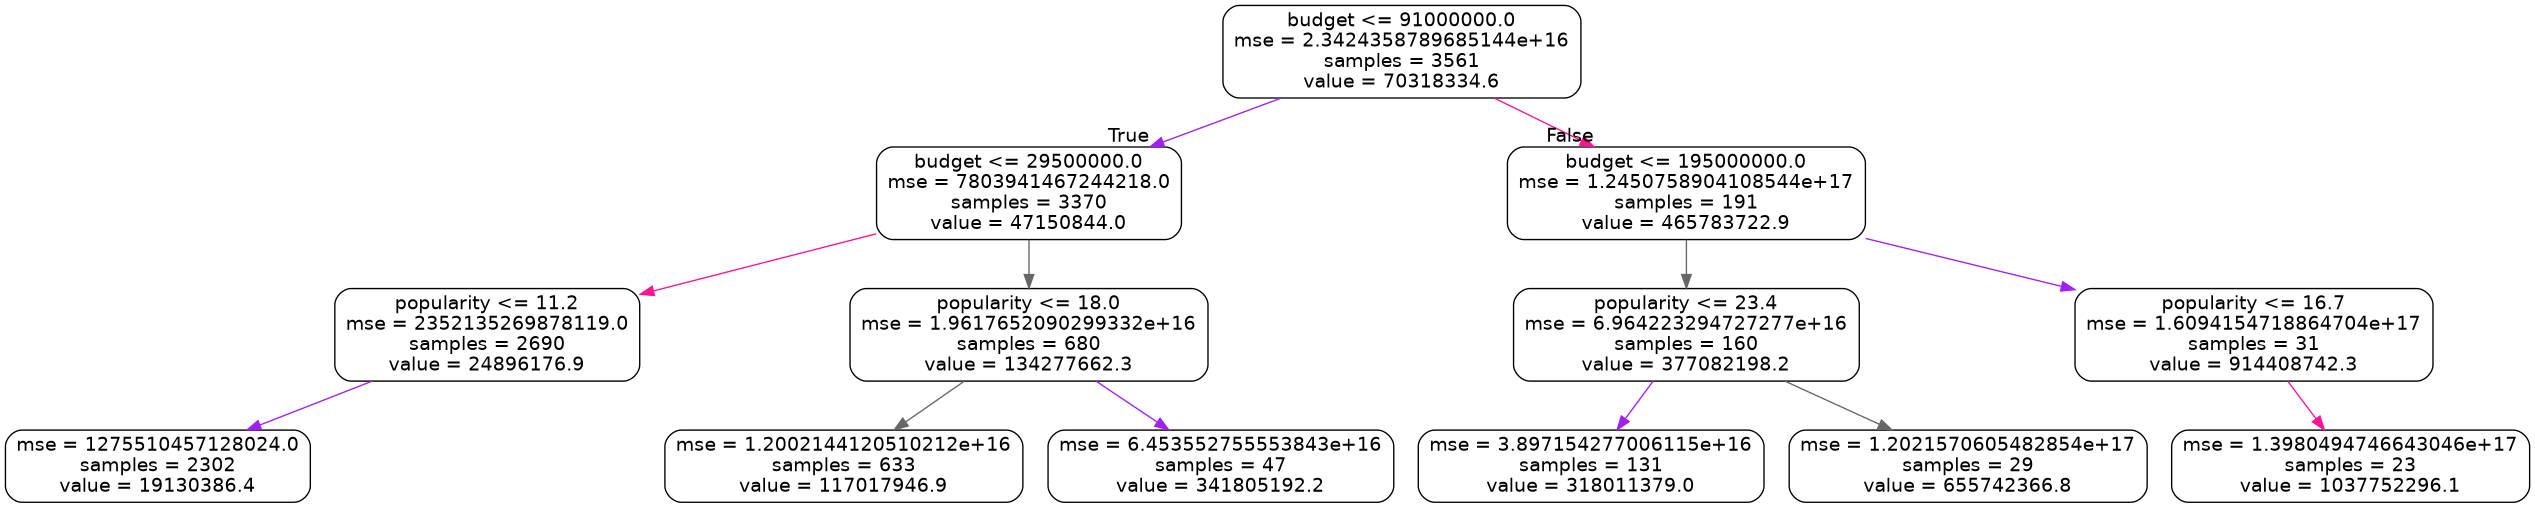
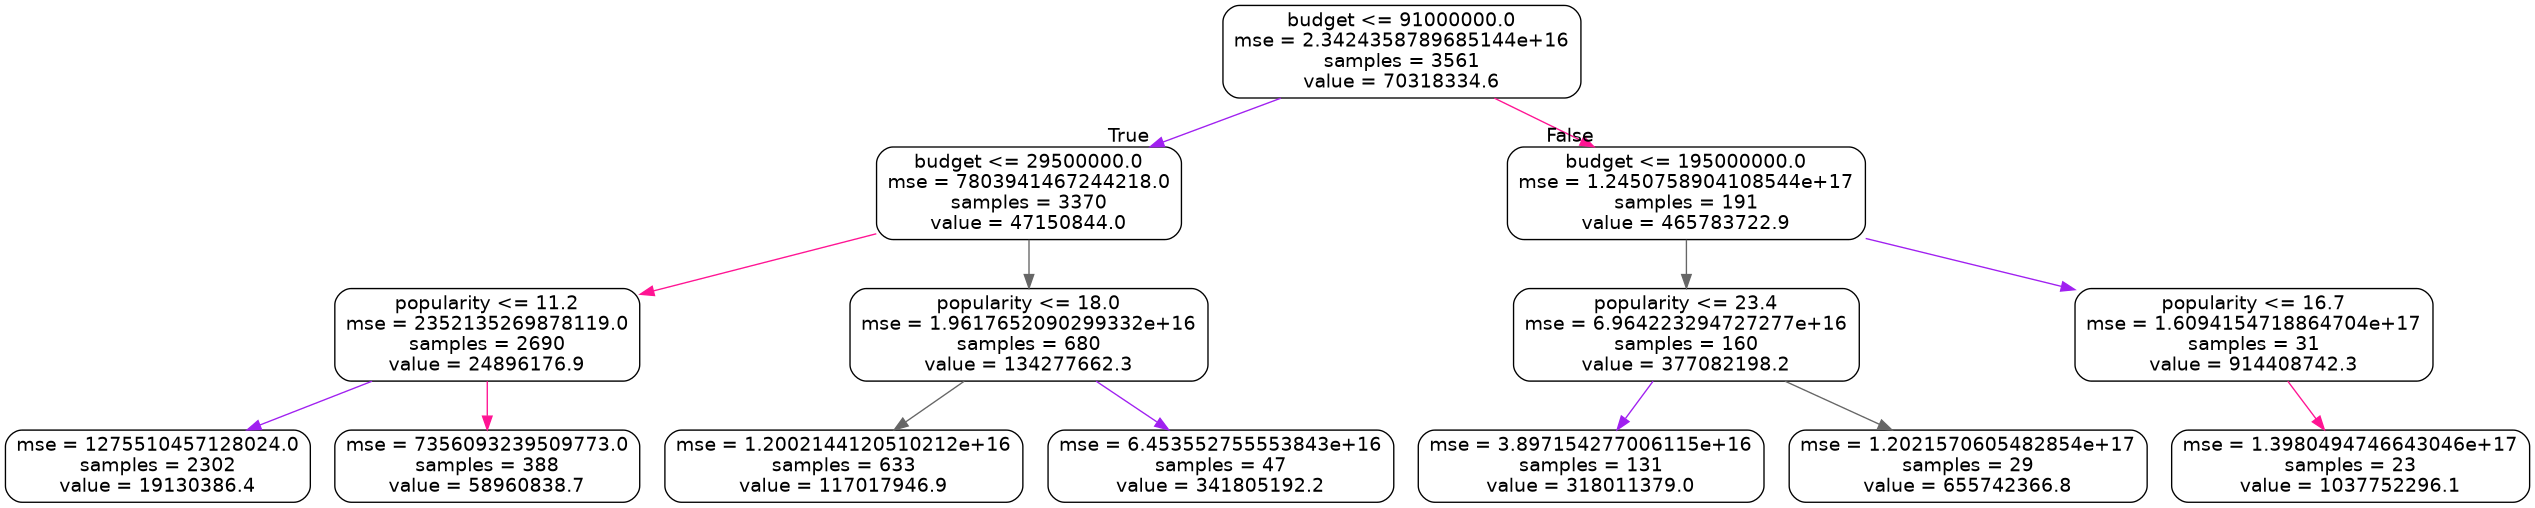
node "mse = 7356093239509773.0 samples = 388 value = 58960838.7": added
